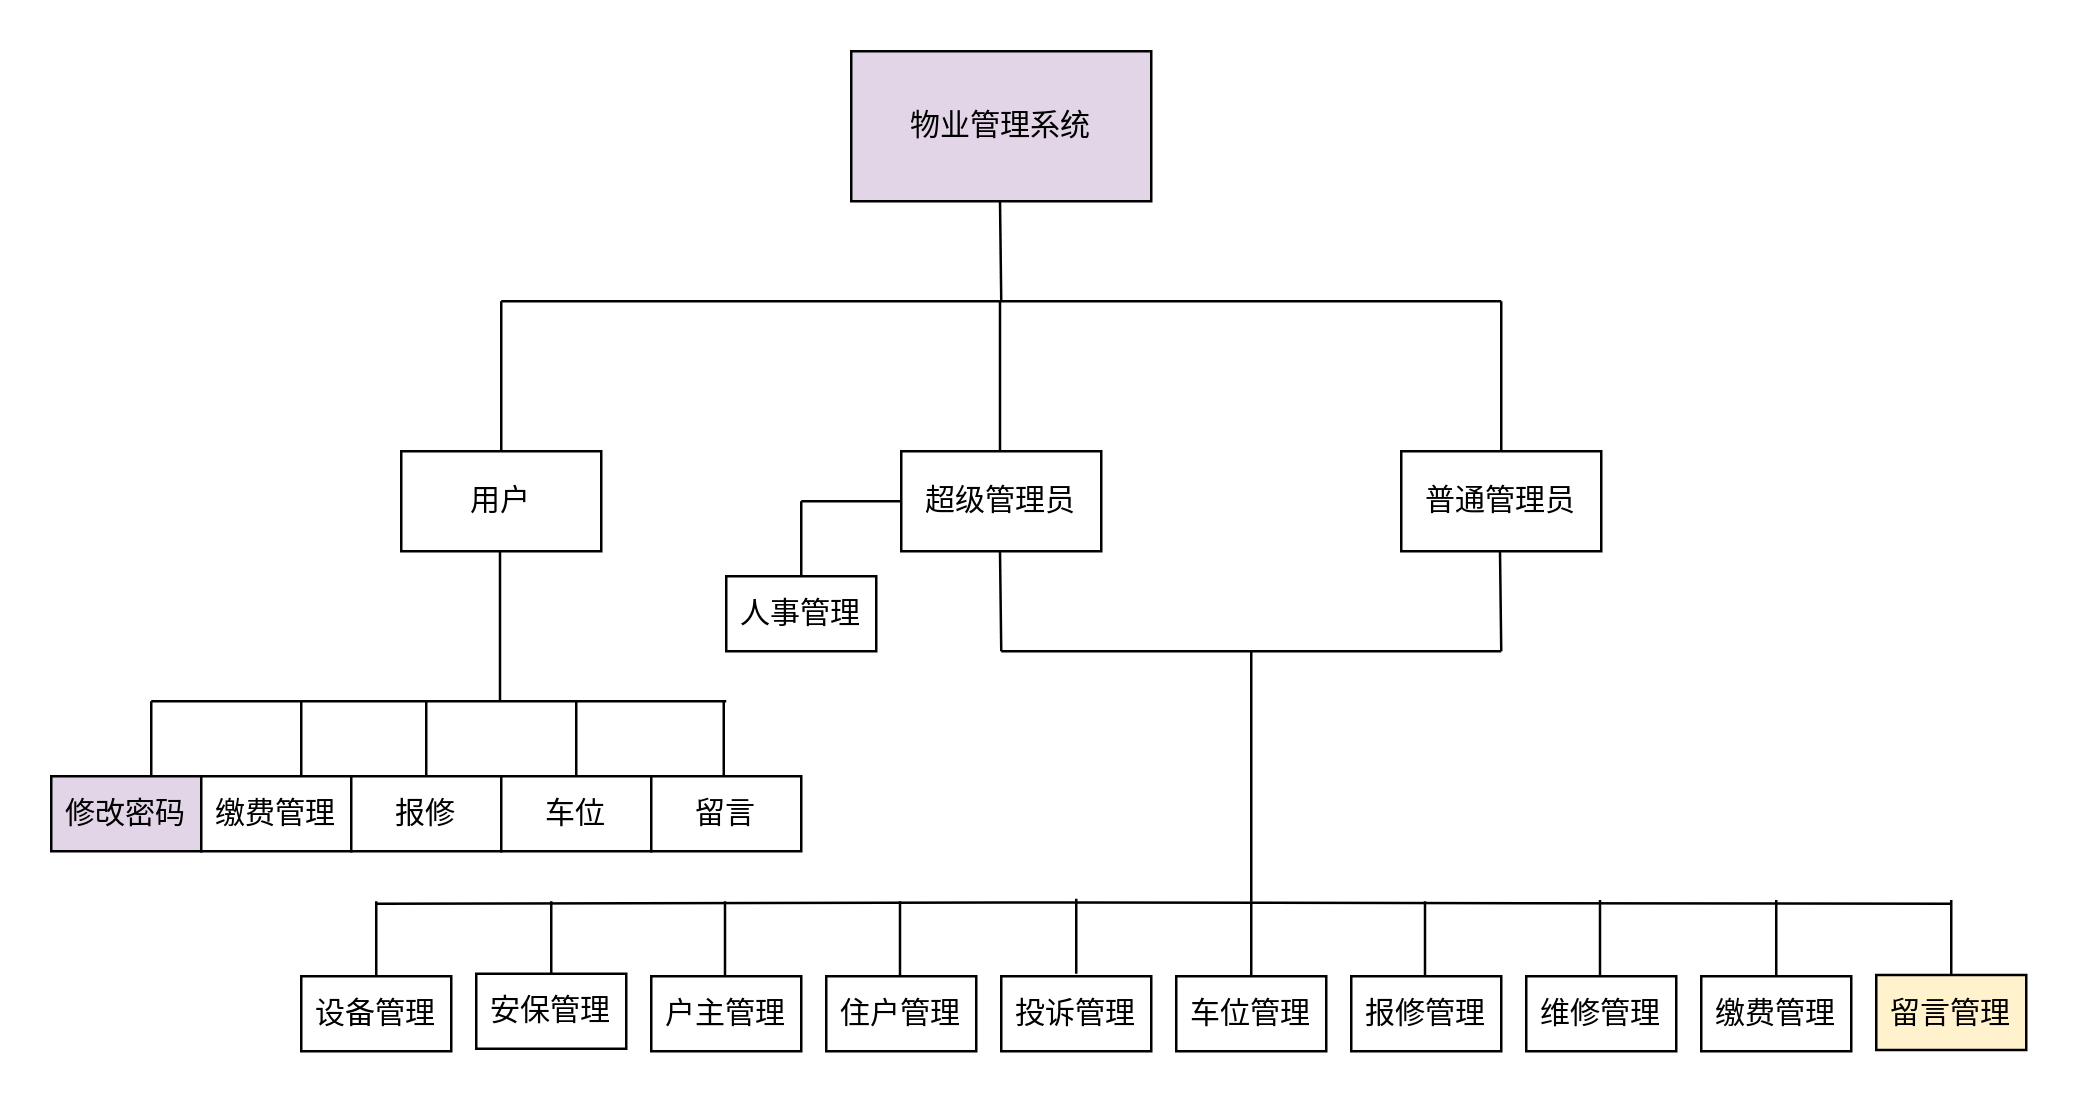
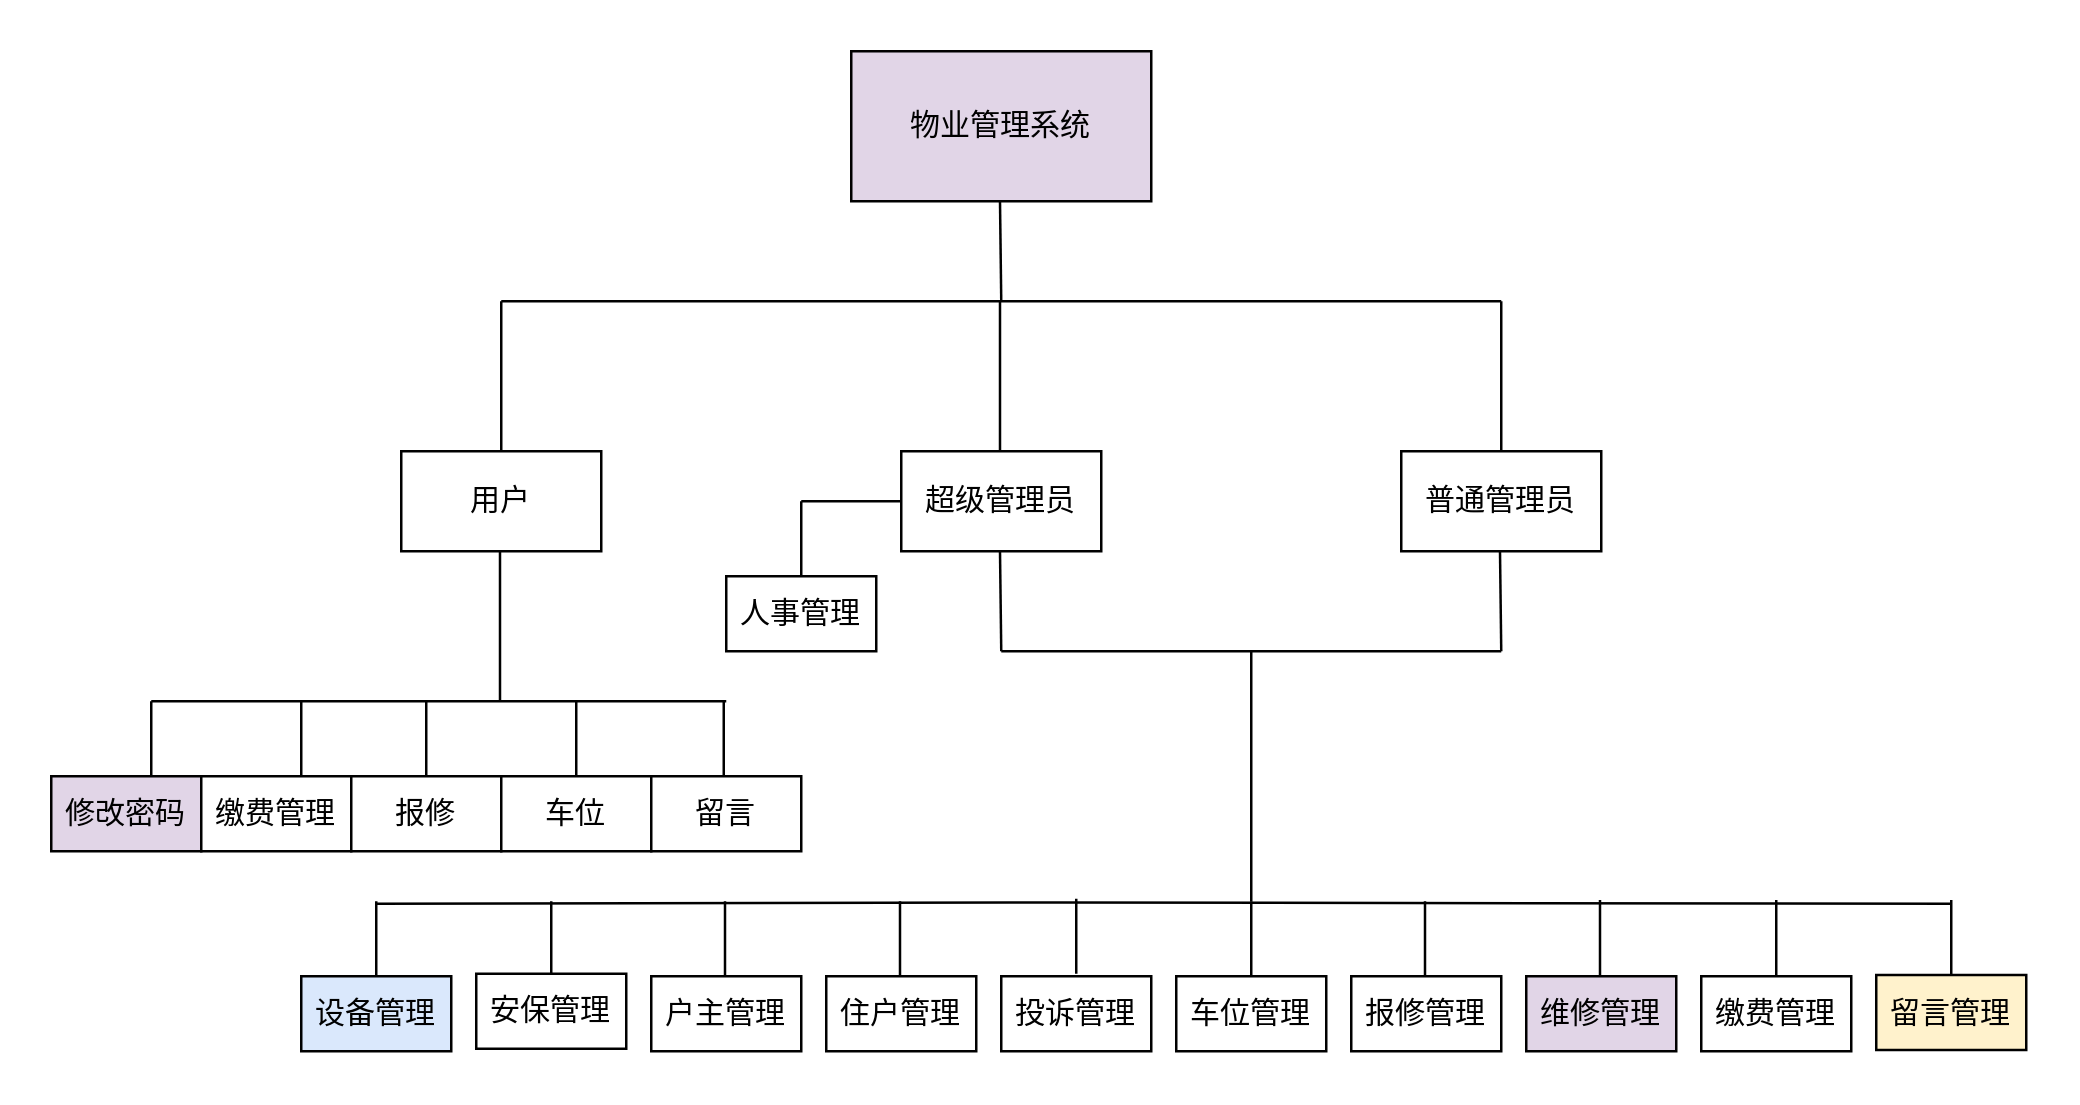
node "设备管理": fillcolor #ffffff -> #dae8fc
node "维修管理": fillcolor #ffffff -> #e1d5e7
